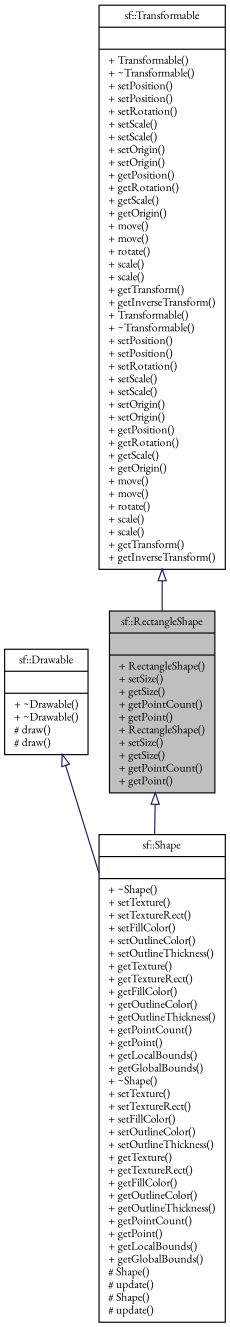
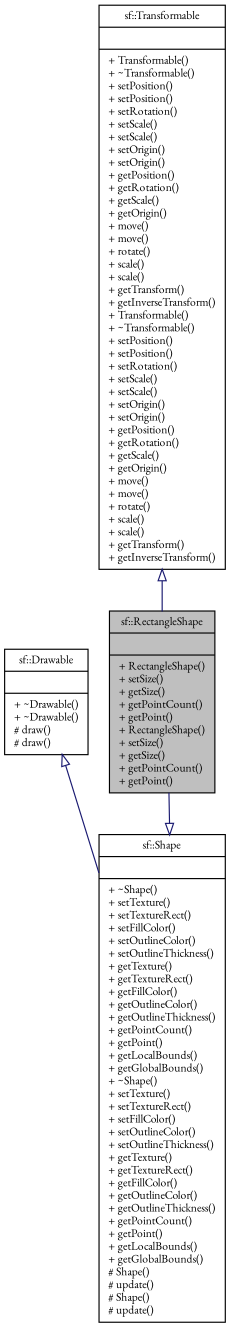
edge "sf::Shape" -> "sf::RectangleShape": reversed
